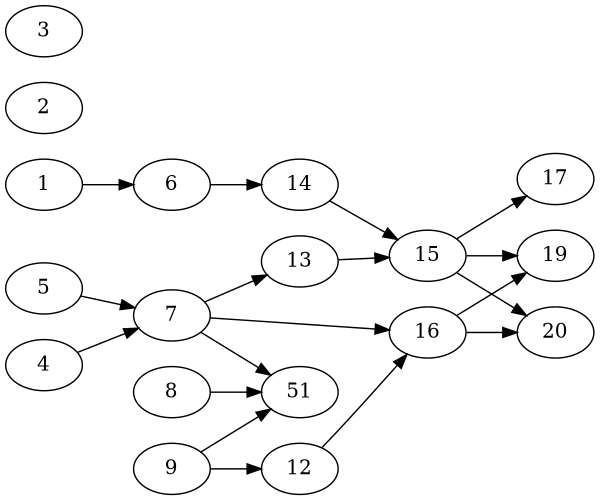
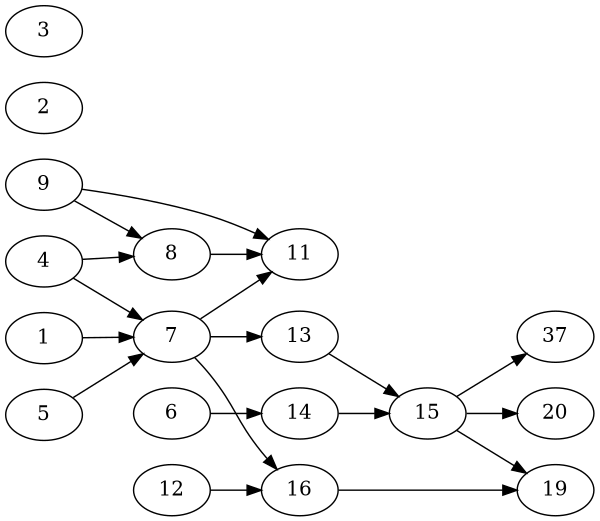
node "17": label "17" -> "37"
edge "1" -> "6": now "1" -> "7"
edge "4" -> "8": added
edge "16" -> "20": removed
node "51": label "51" -> "11"
edge "9" -> "12": now "9" -> "8"
